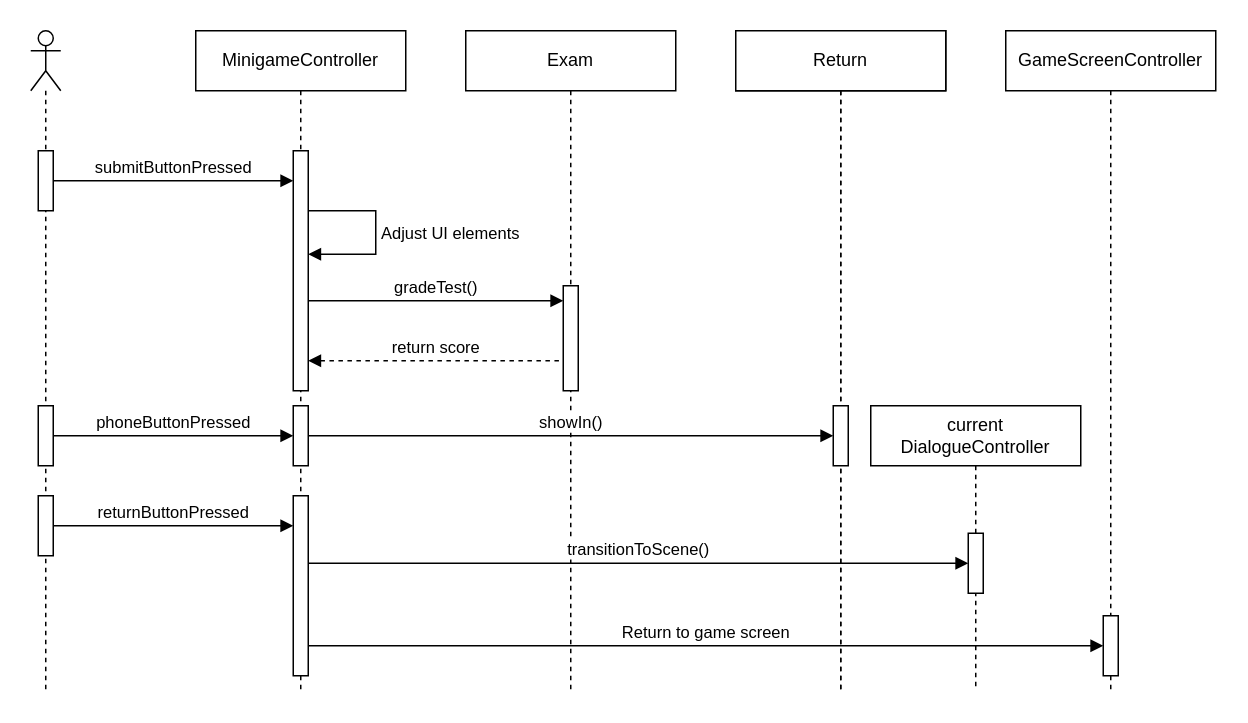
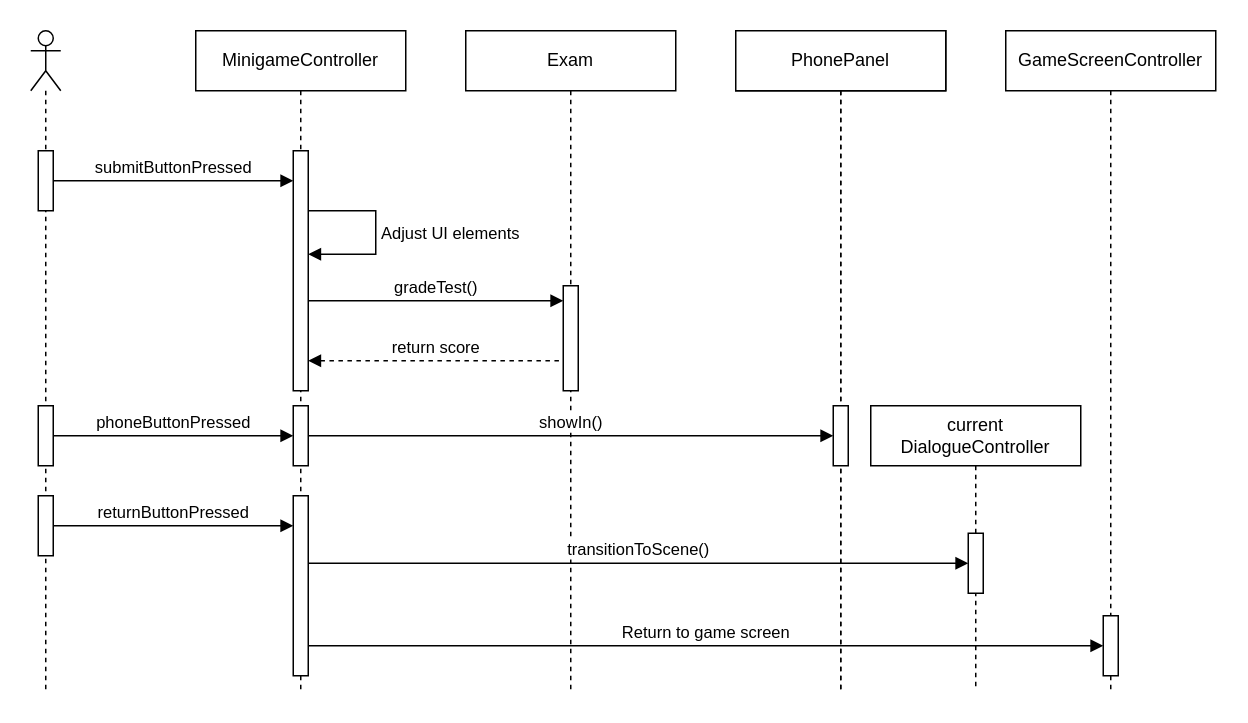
node "Return": label "Return" -> "PhonePanel"
